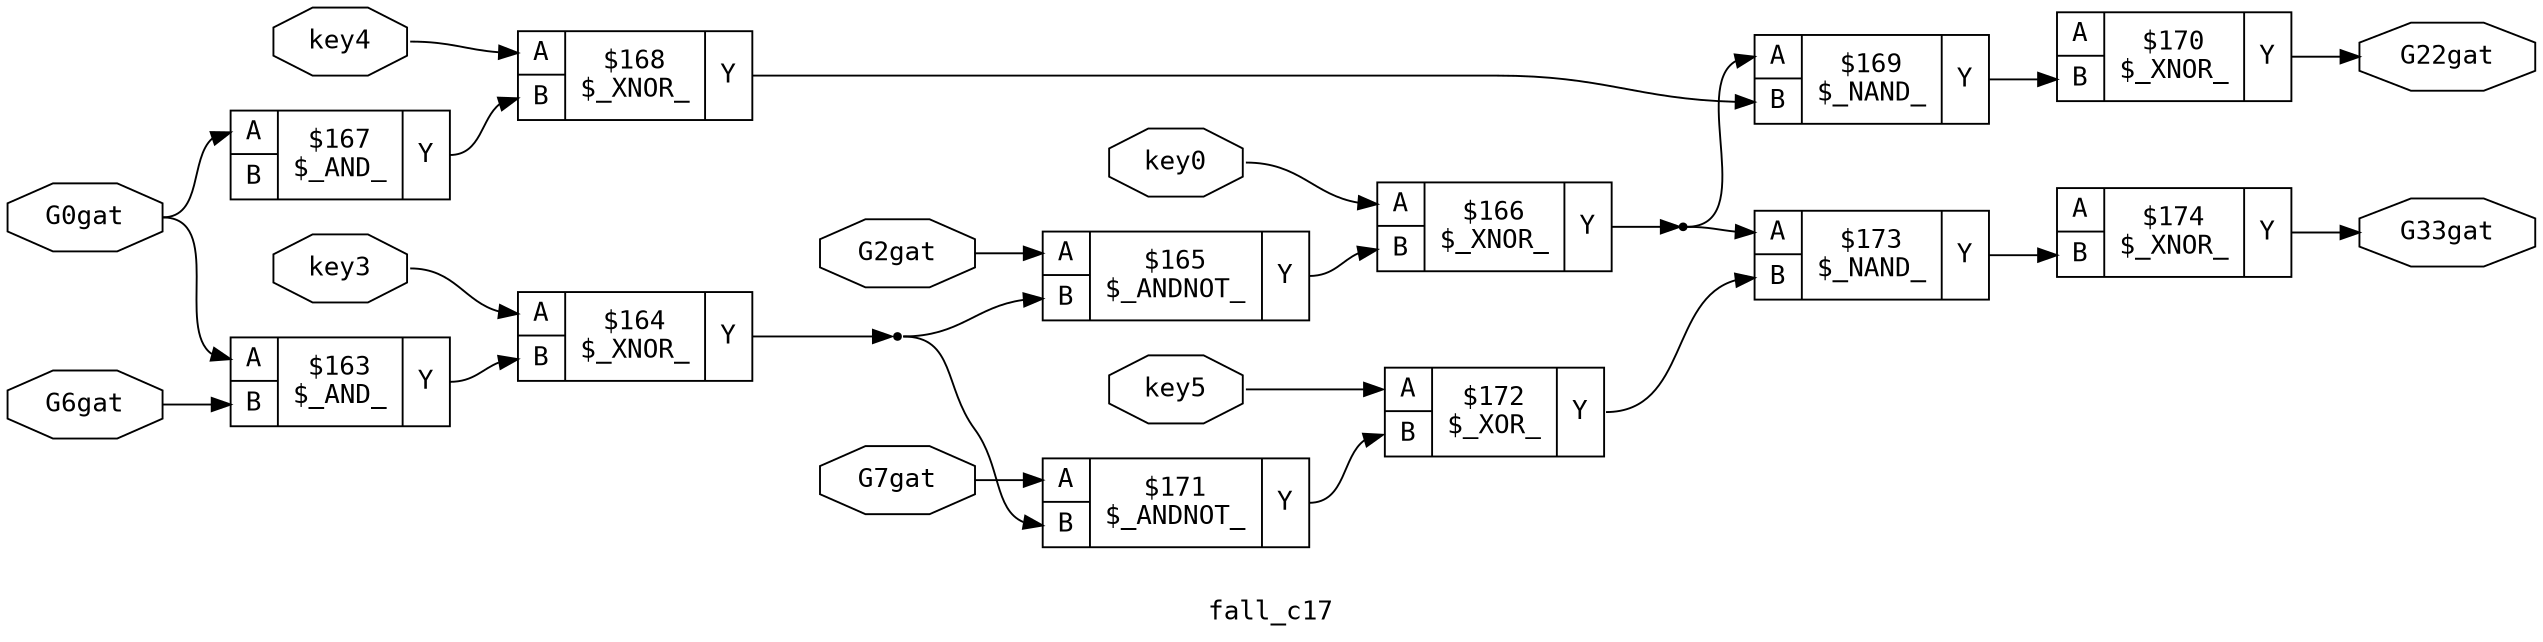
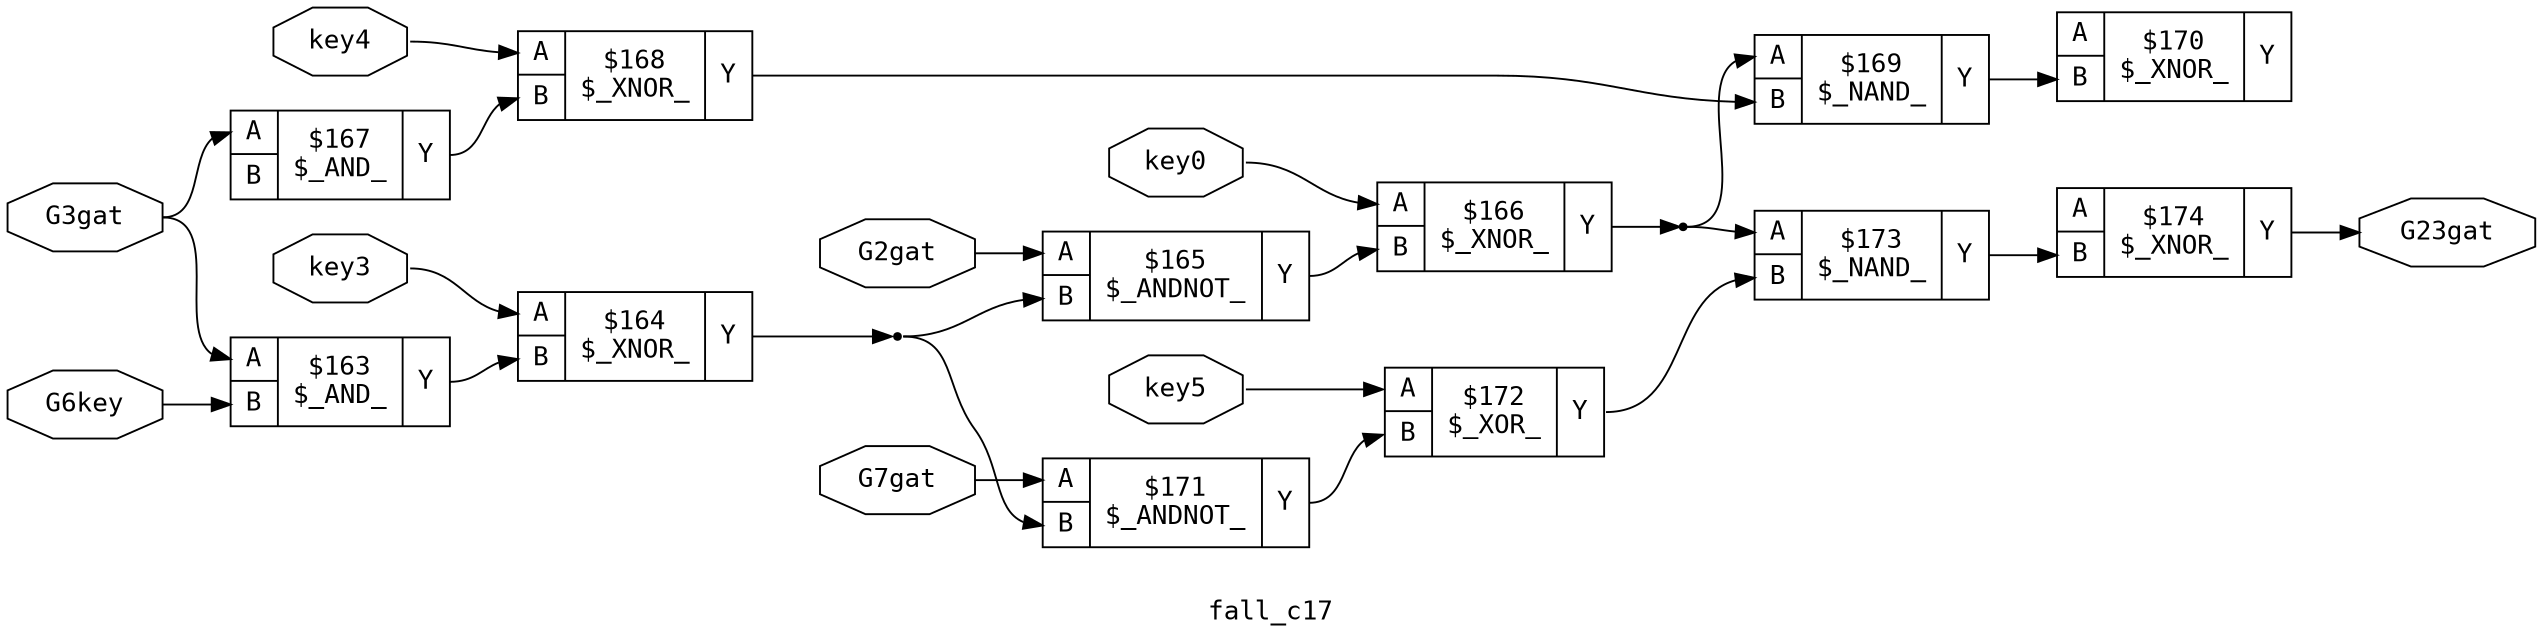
node "G22gat": removed
node "G0gat": label "G0gat" -> "G3gat"
node "G33gat": label "G33gat" -> "G23gat"
node "G6gat": label "G6gat" -> "G6key"
